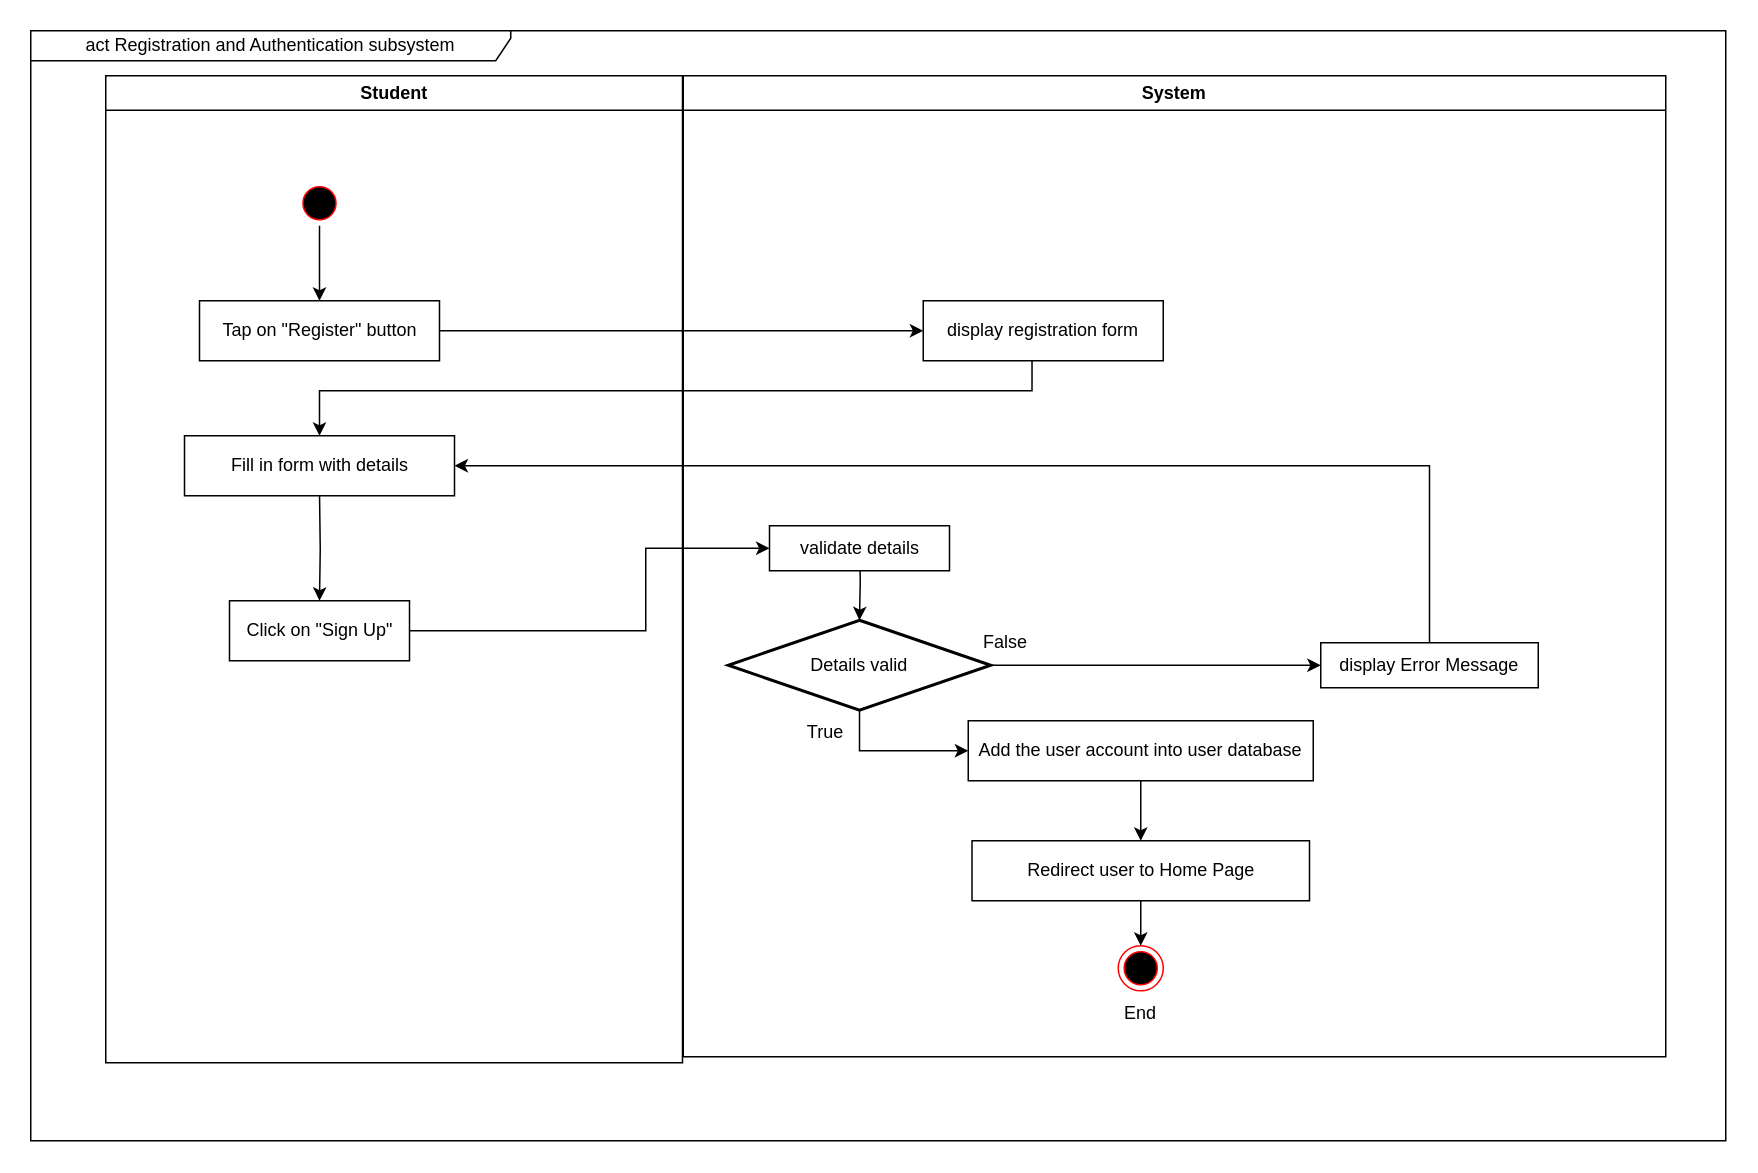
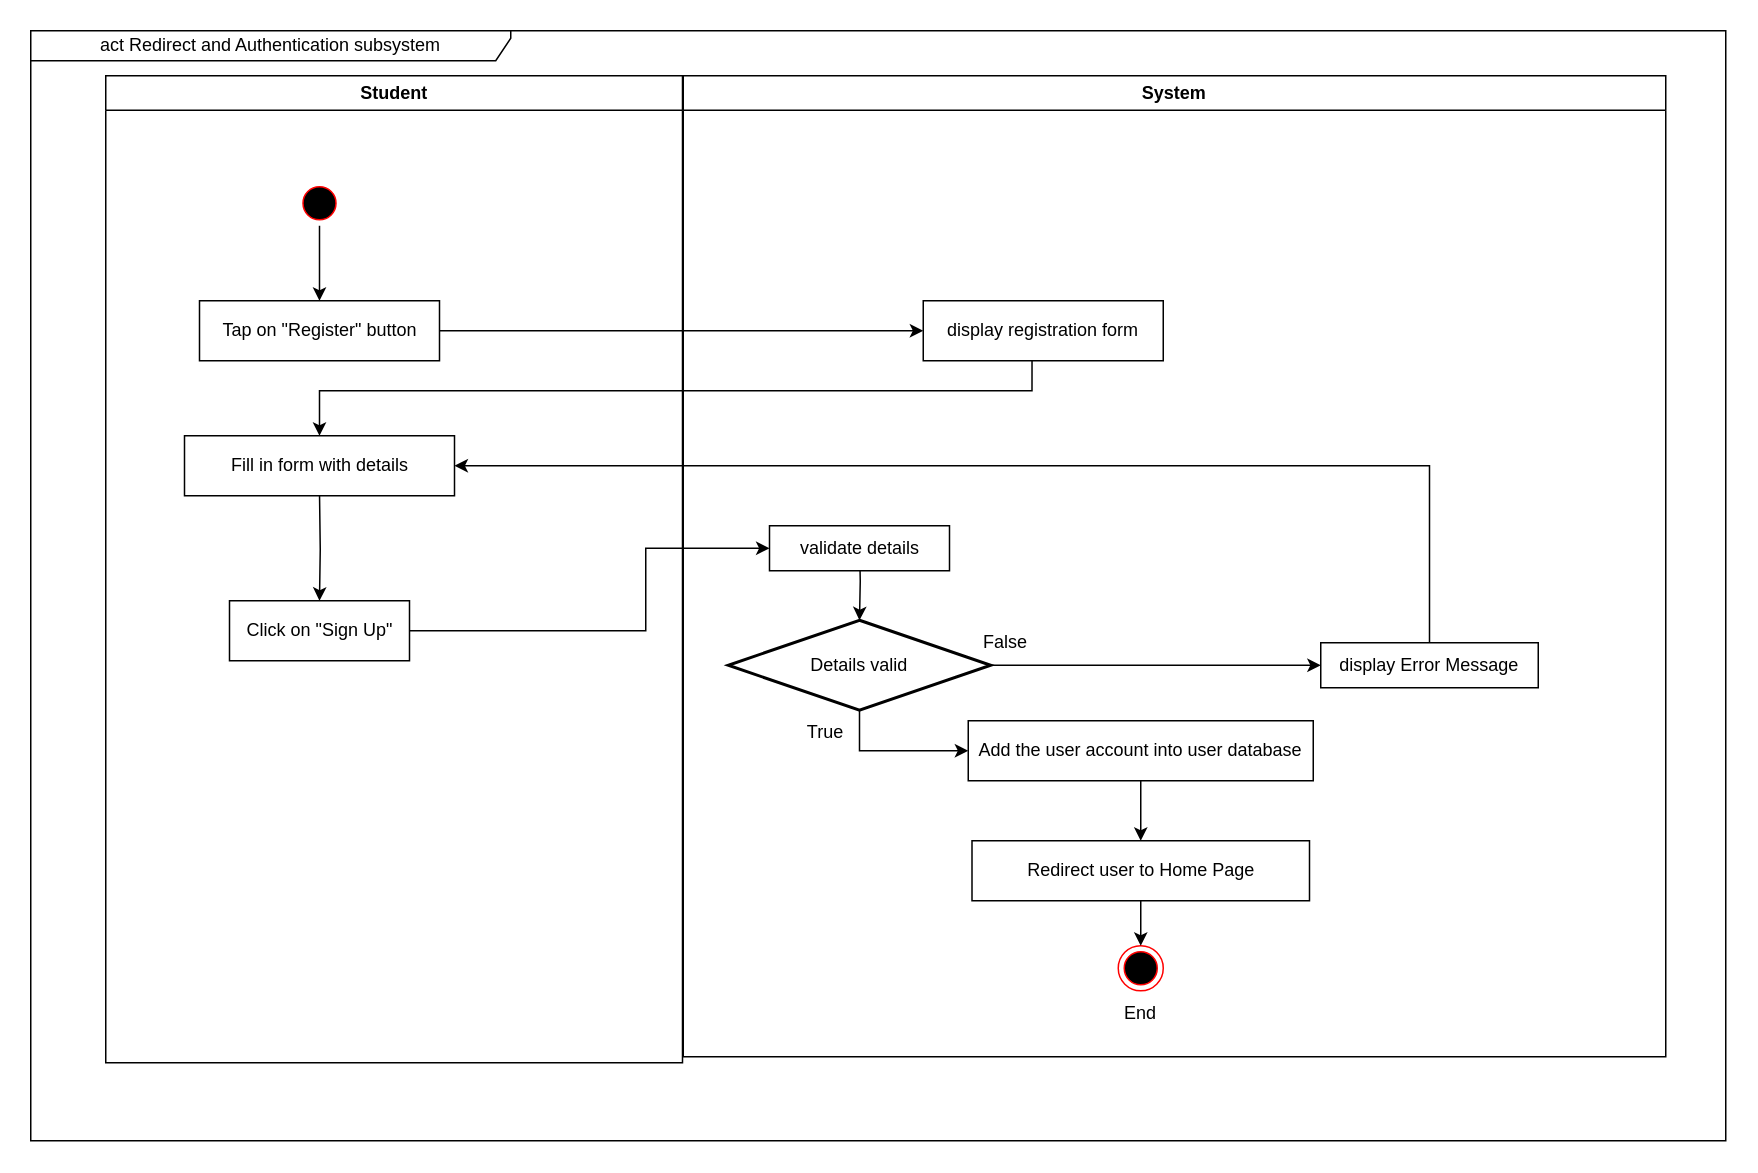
node "act Registration and Authentication subsystem": label "act Registration and Authentication subsystem" -> "act Redirect and Authentication subsystem"
